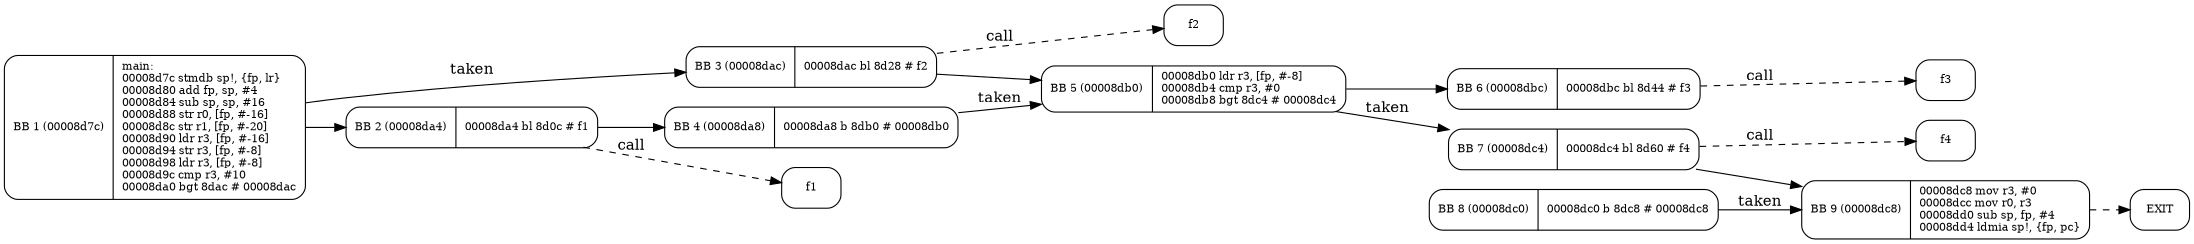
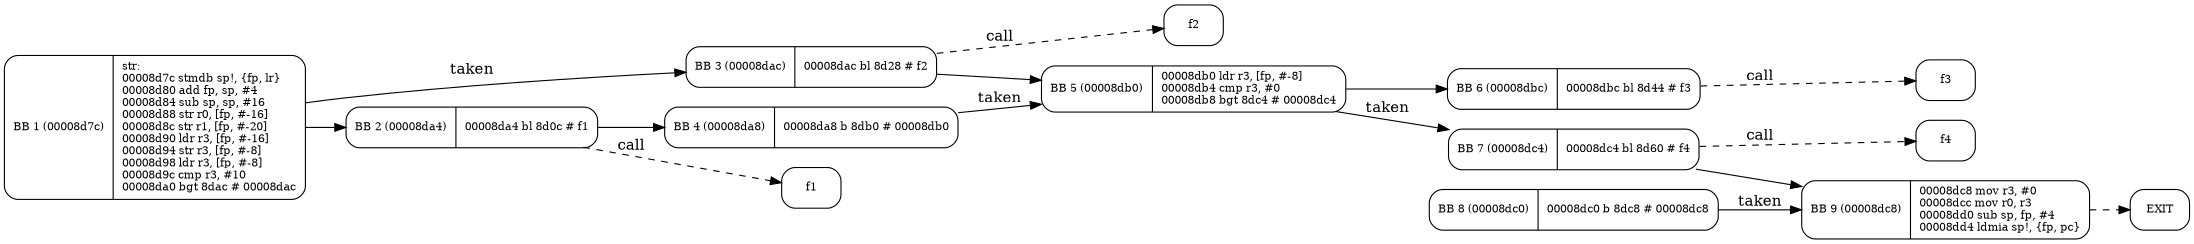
node "BB 1 (00008d7c)": text "main:" -> "str:"
